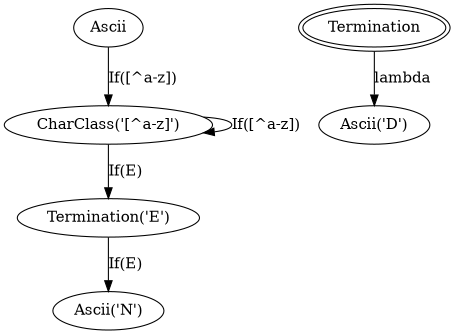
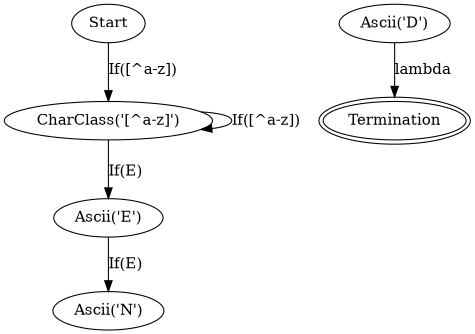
node "Ascii": label "Ascii" -> "Start"
edge "Termination" -> "Ascii('D')": reversed
node "Termination('E')": label "Termination('E')" -> "Ascii('E')"
